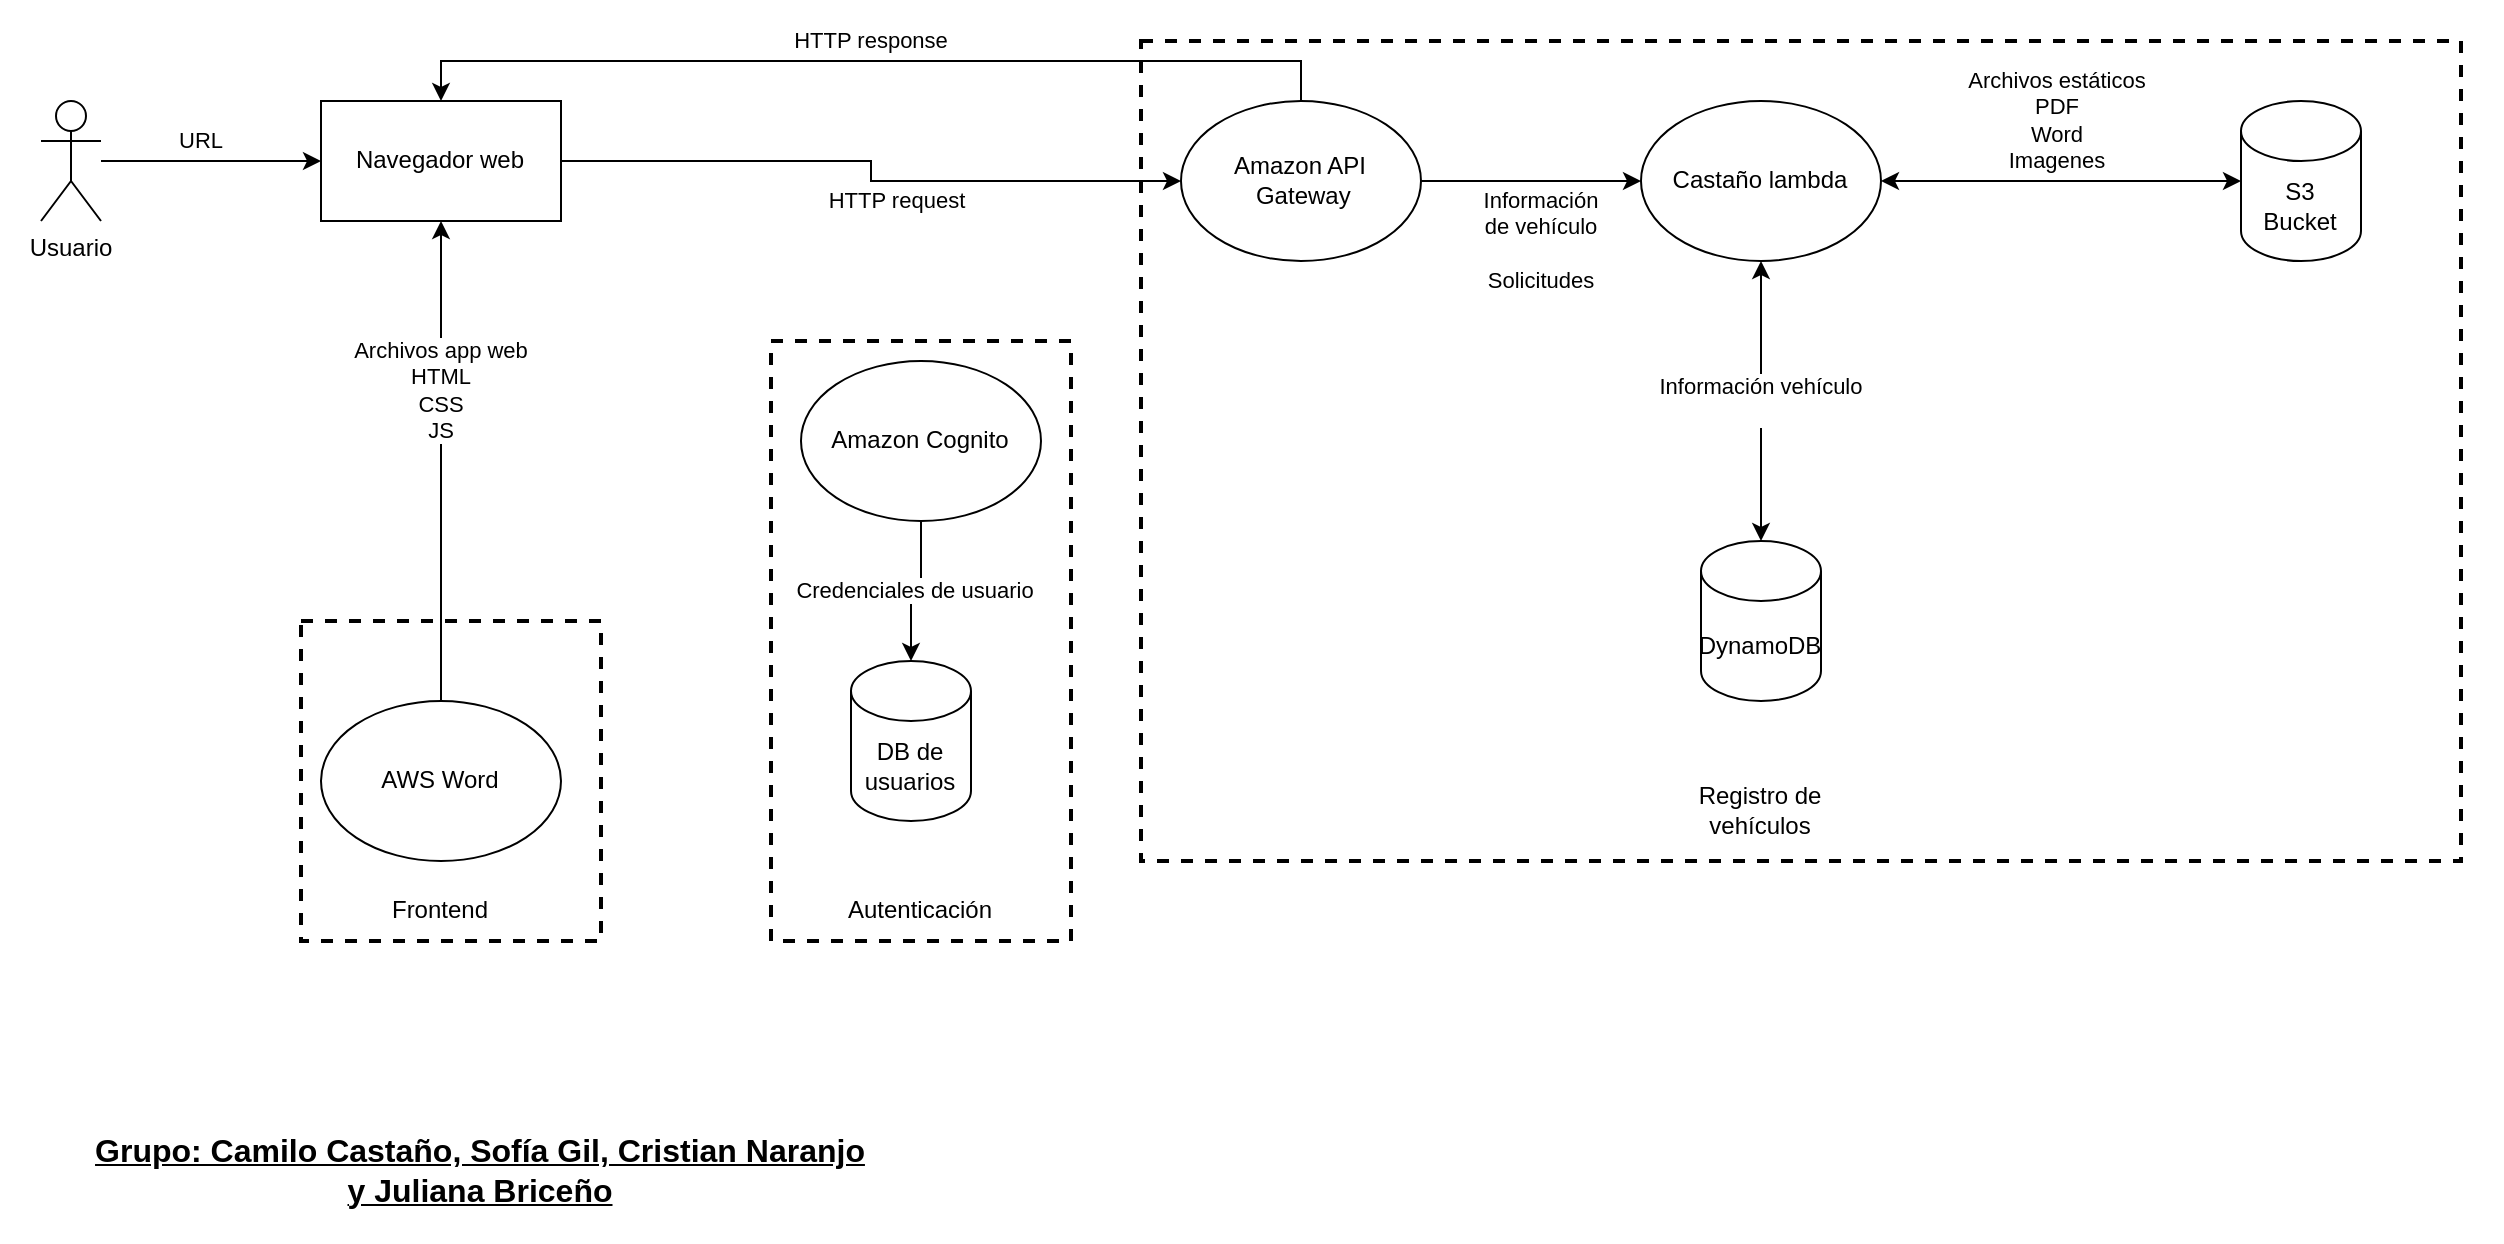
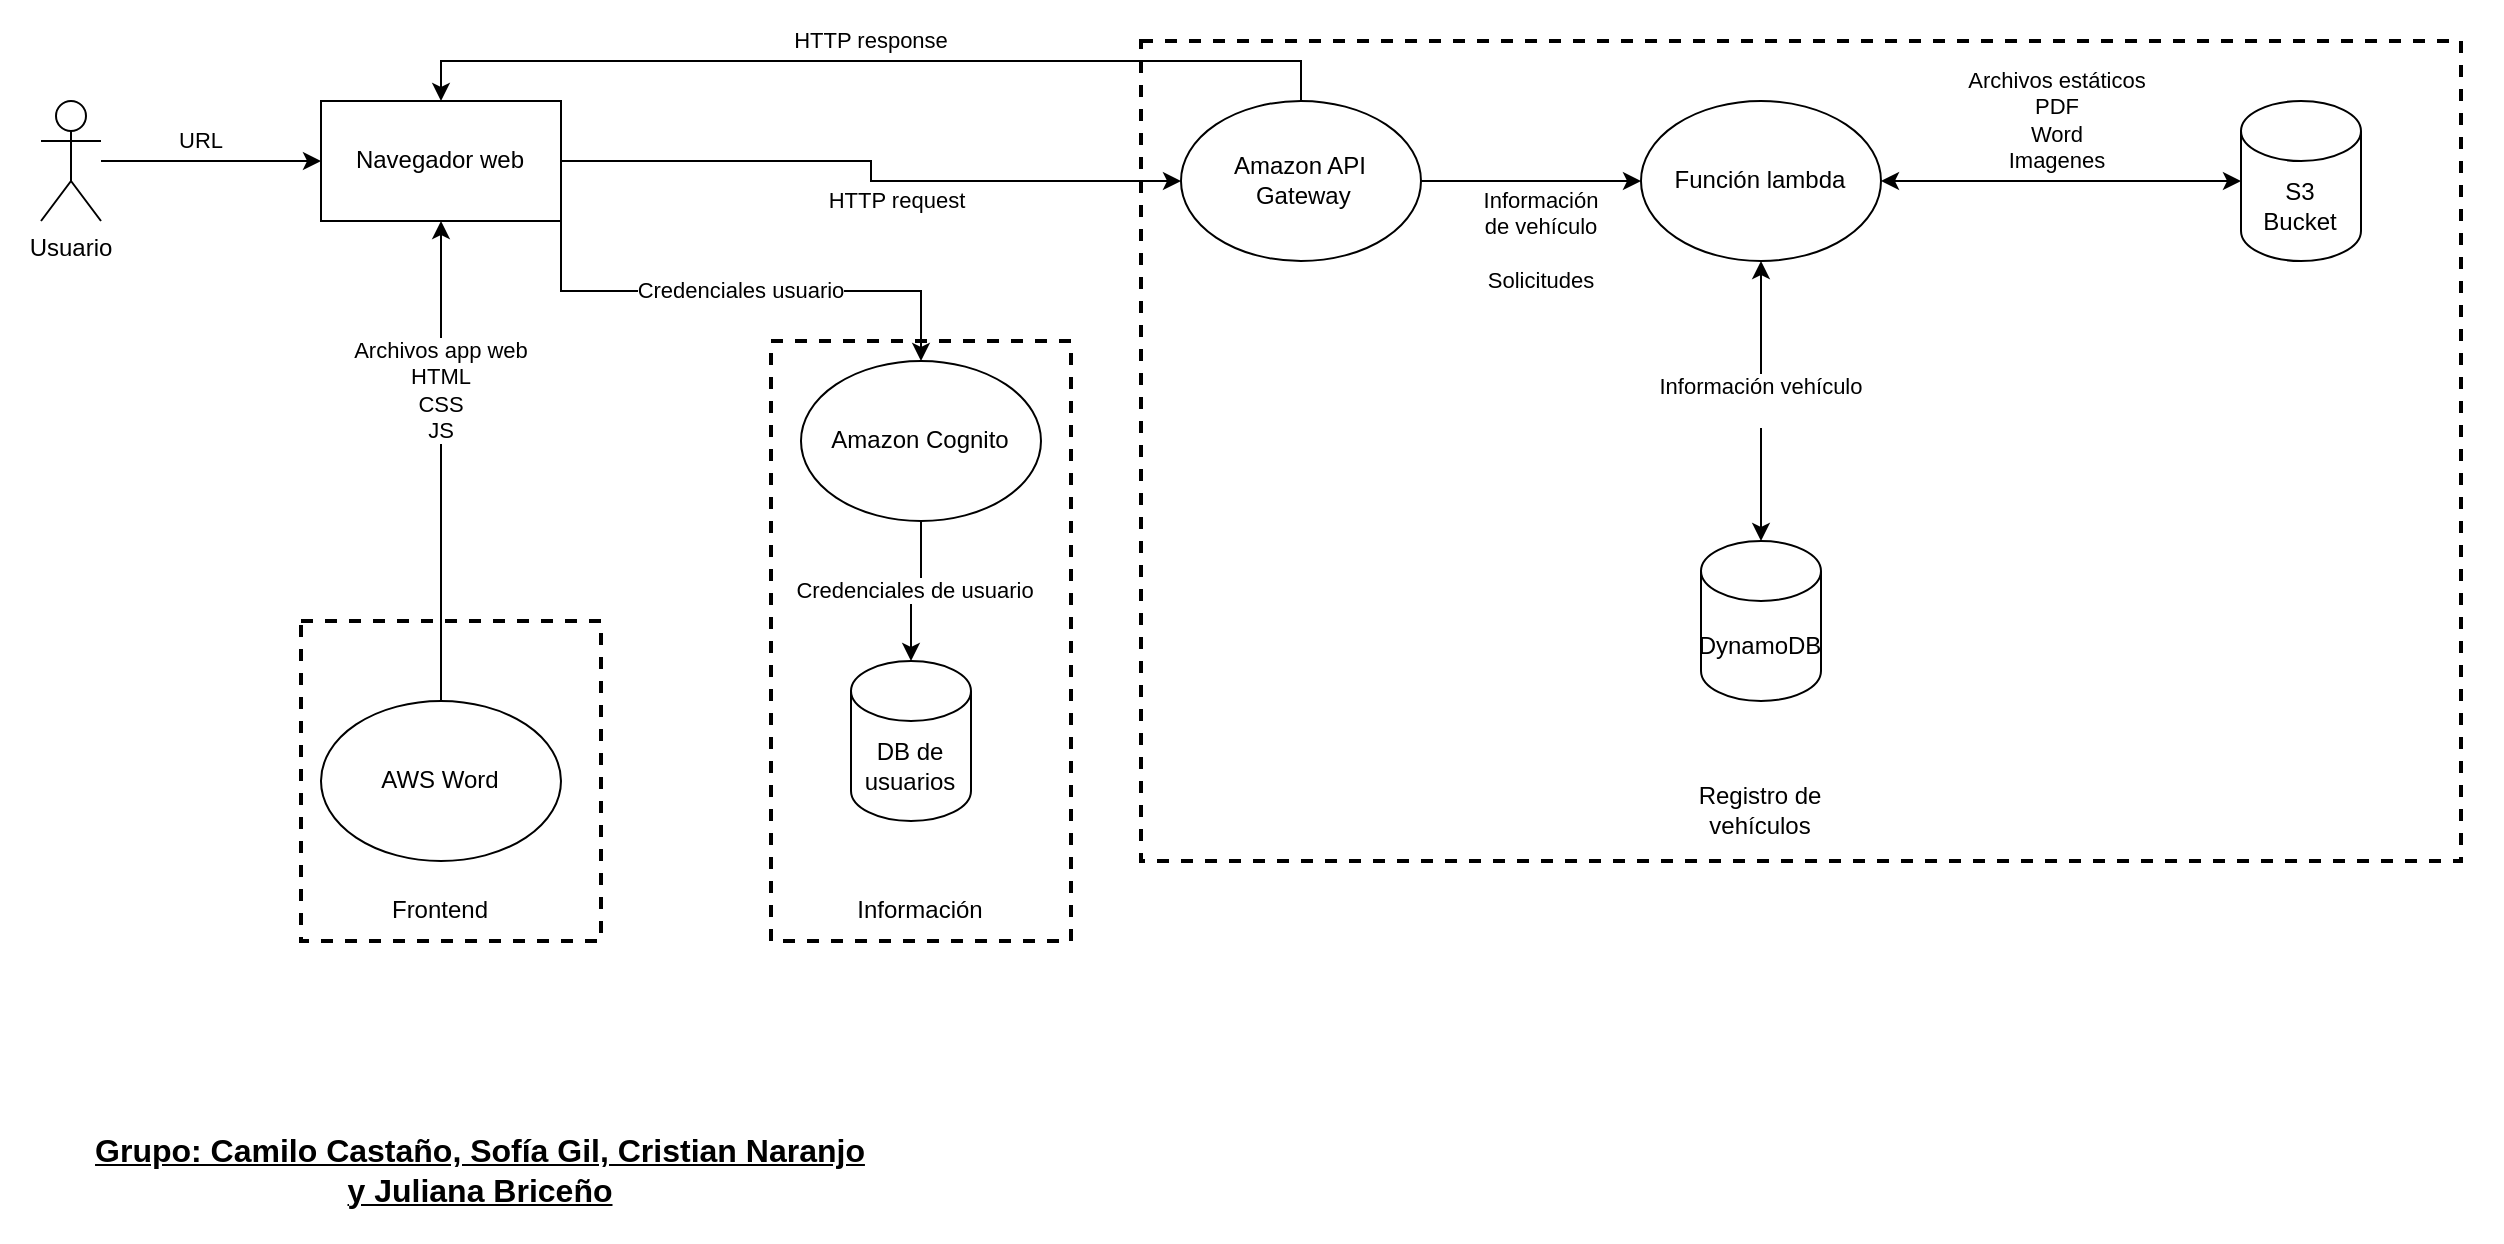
node "Castaño lambda": label "Castaño lambda" -> "Función lambda"
edge "Navegador web" -> "Amazon Cognito": added, label "Credenciales usuario"
node "Autenticación": label "Autenticación" -> "Información"
